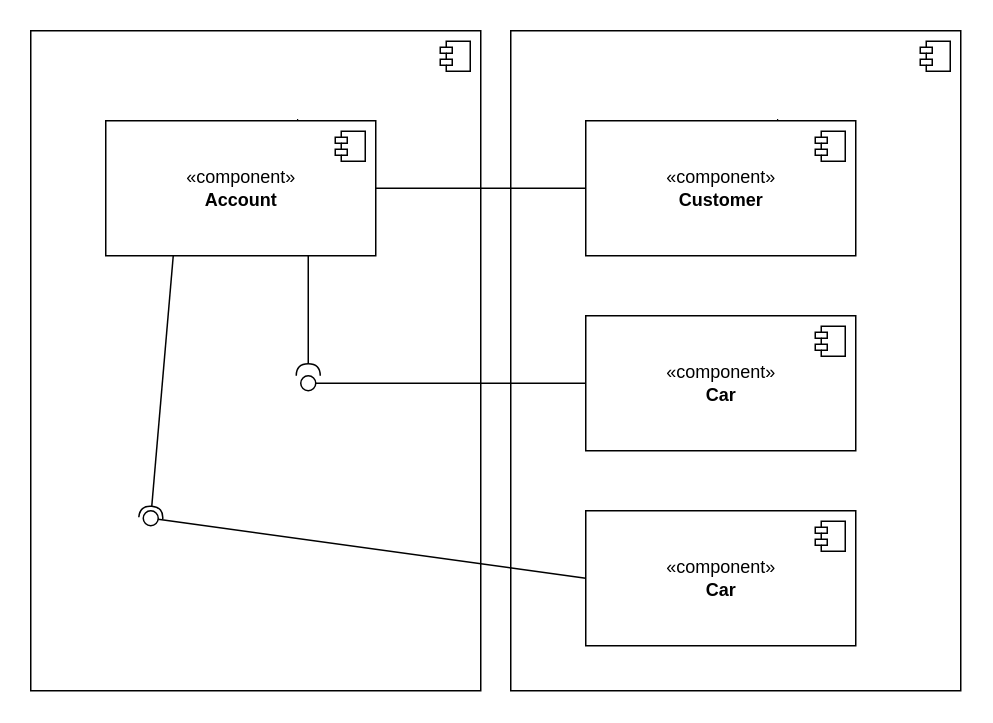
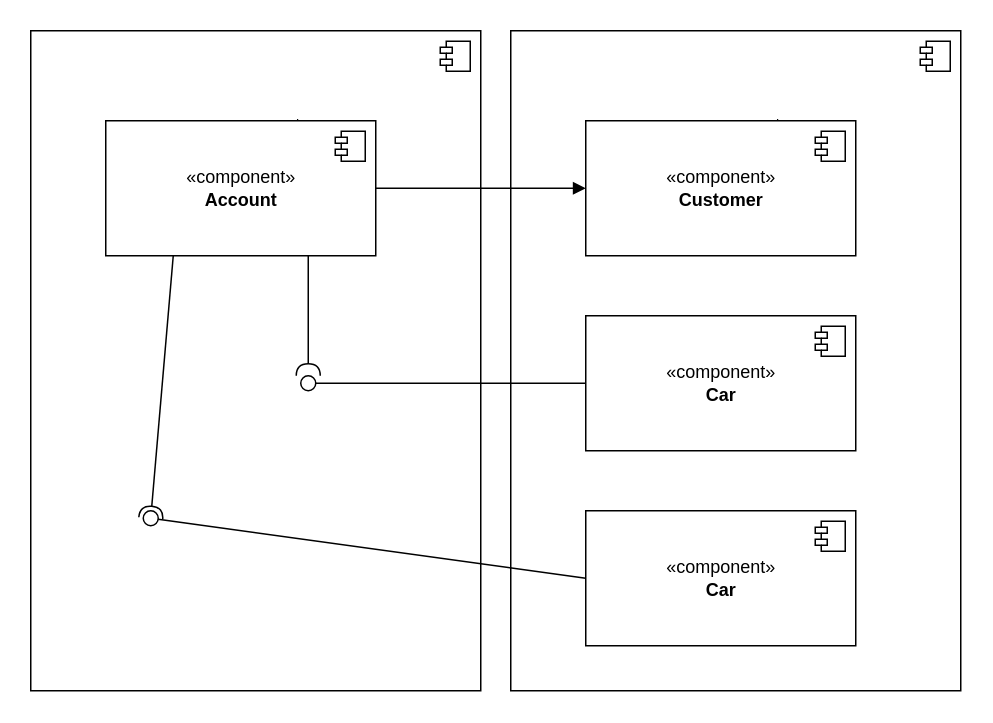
edge "«component» Account" -- "«component» Customer": arrowhead none -> block
